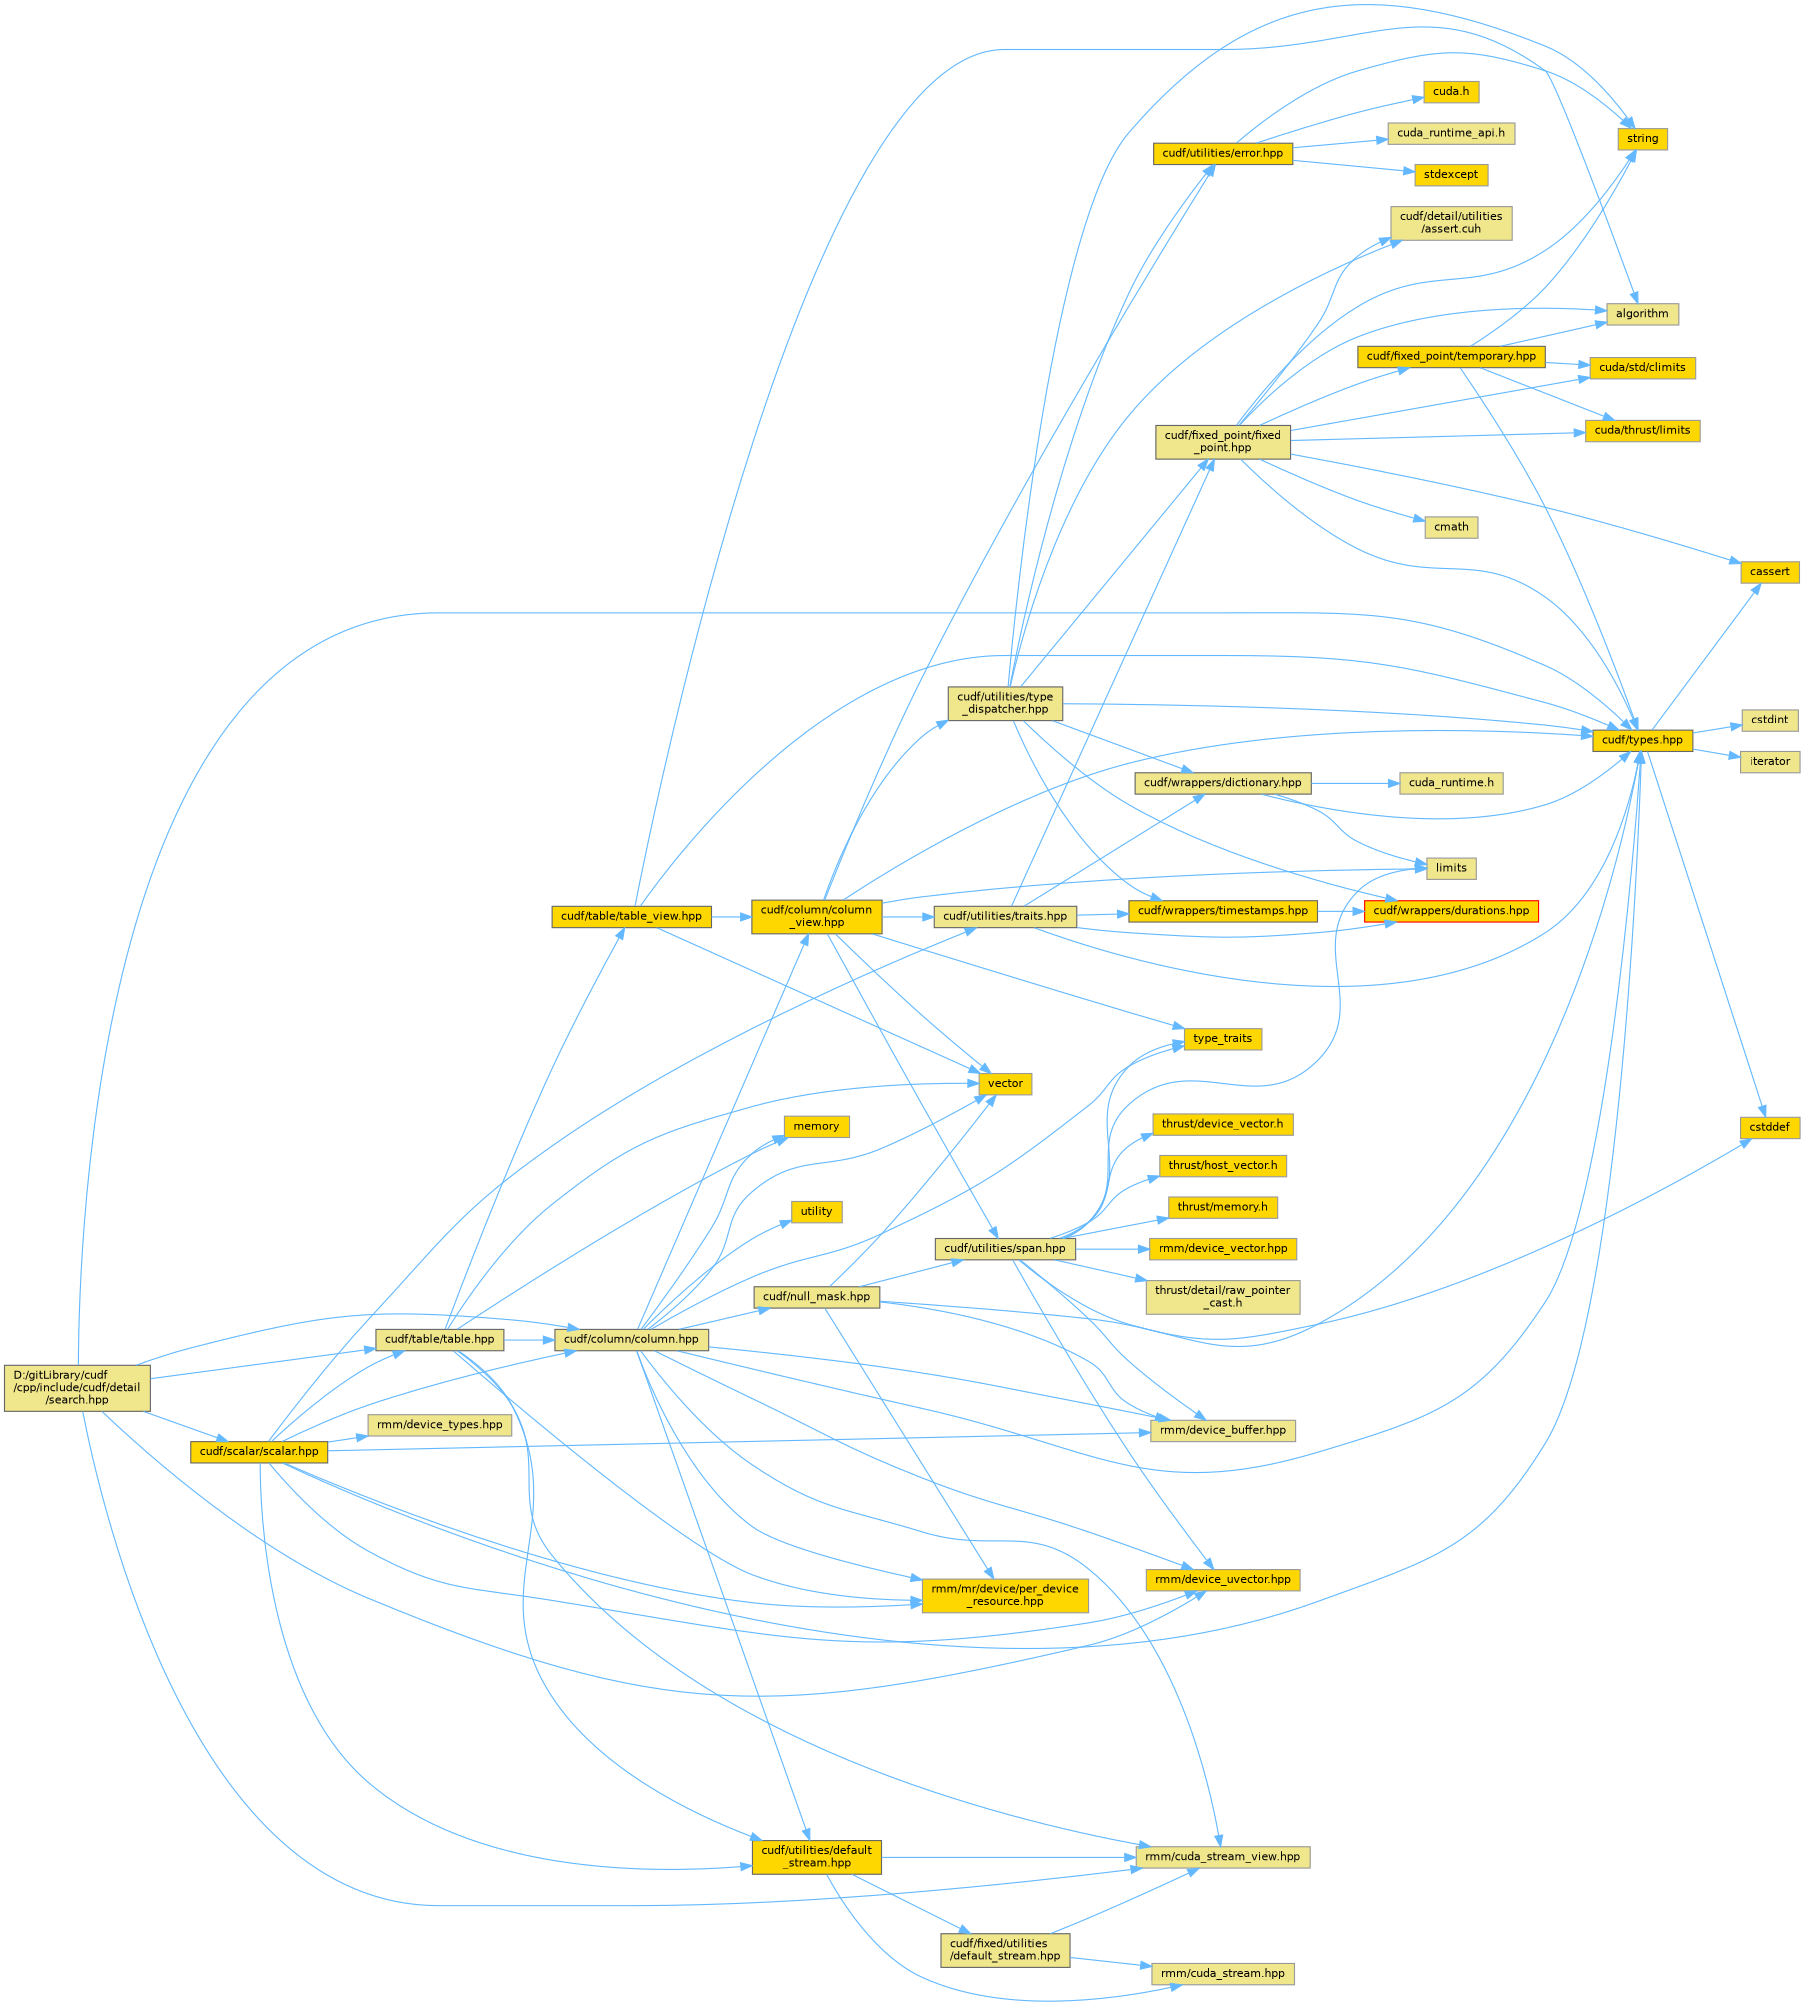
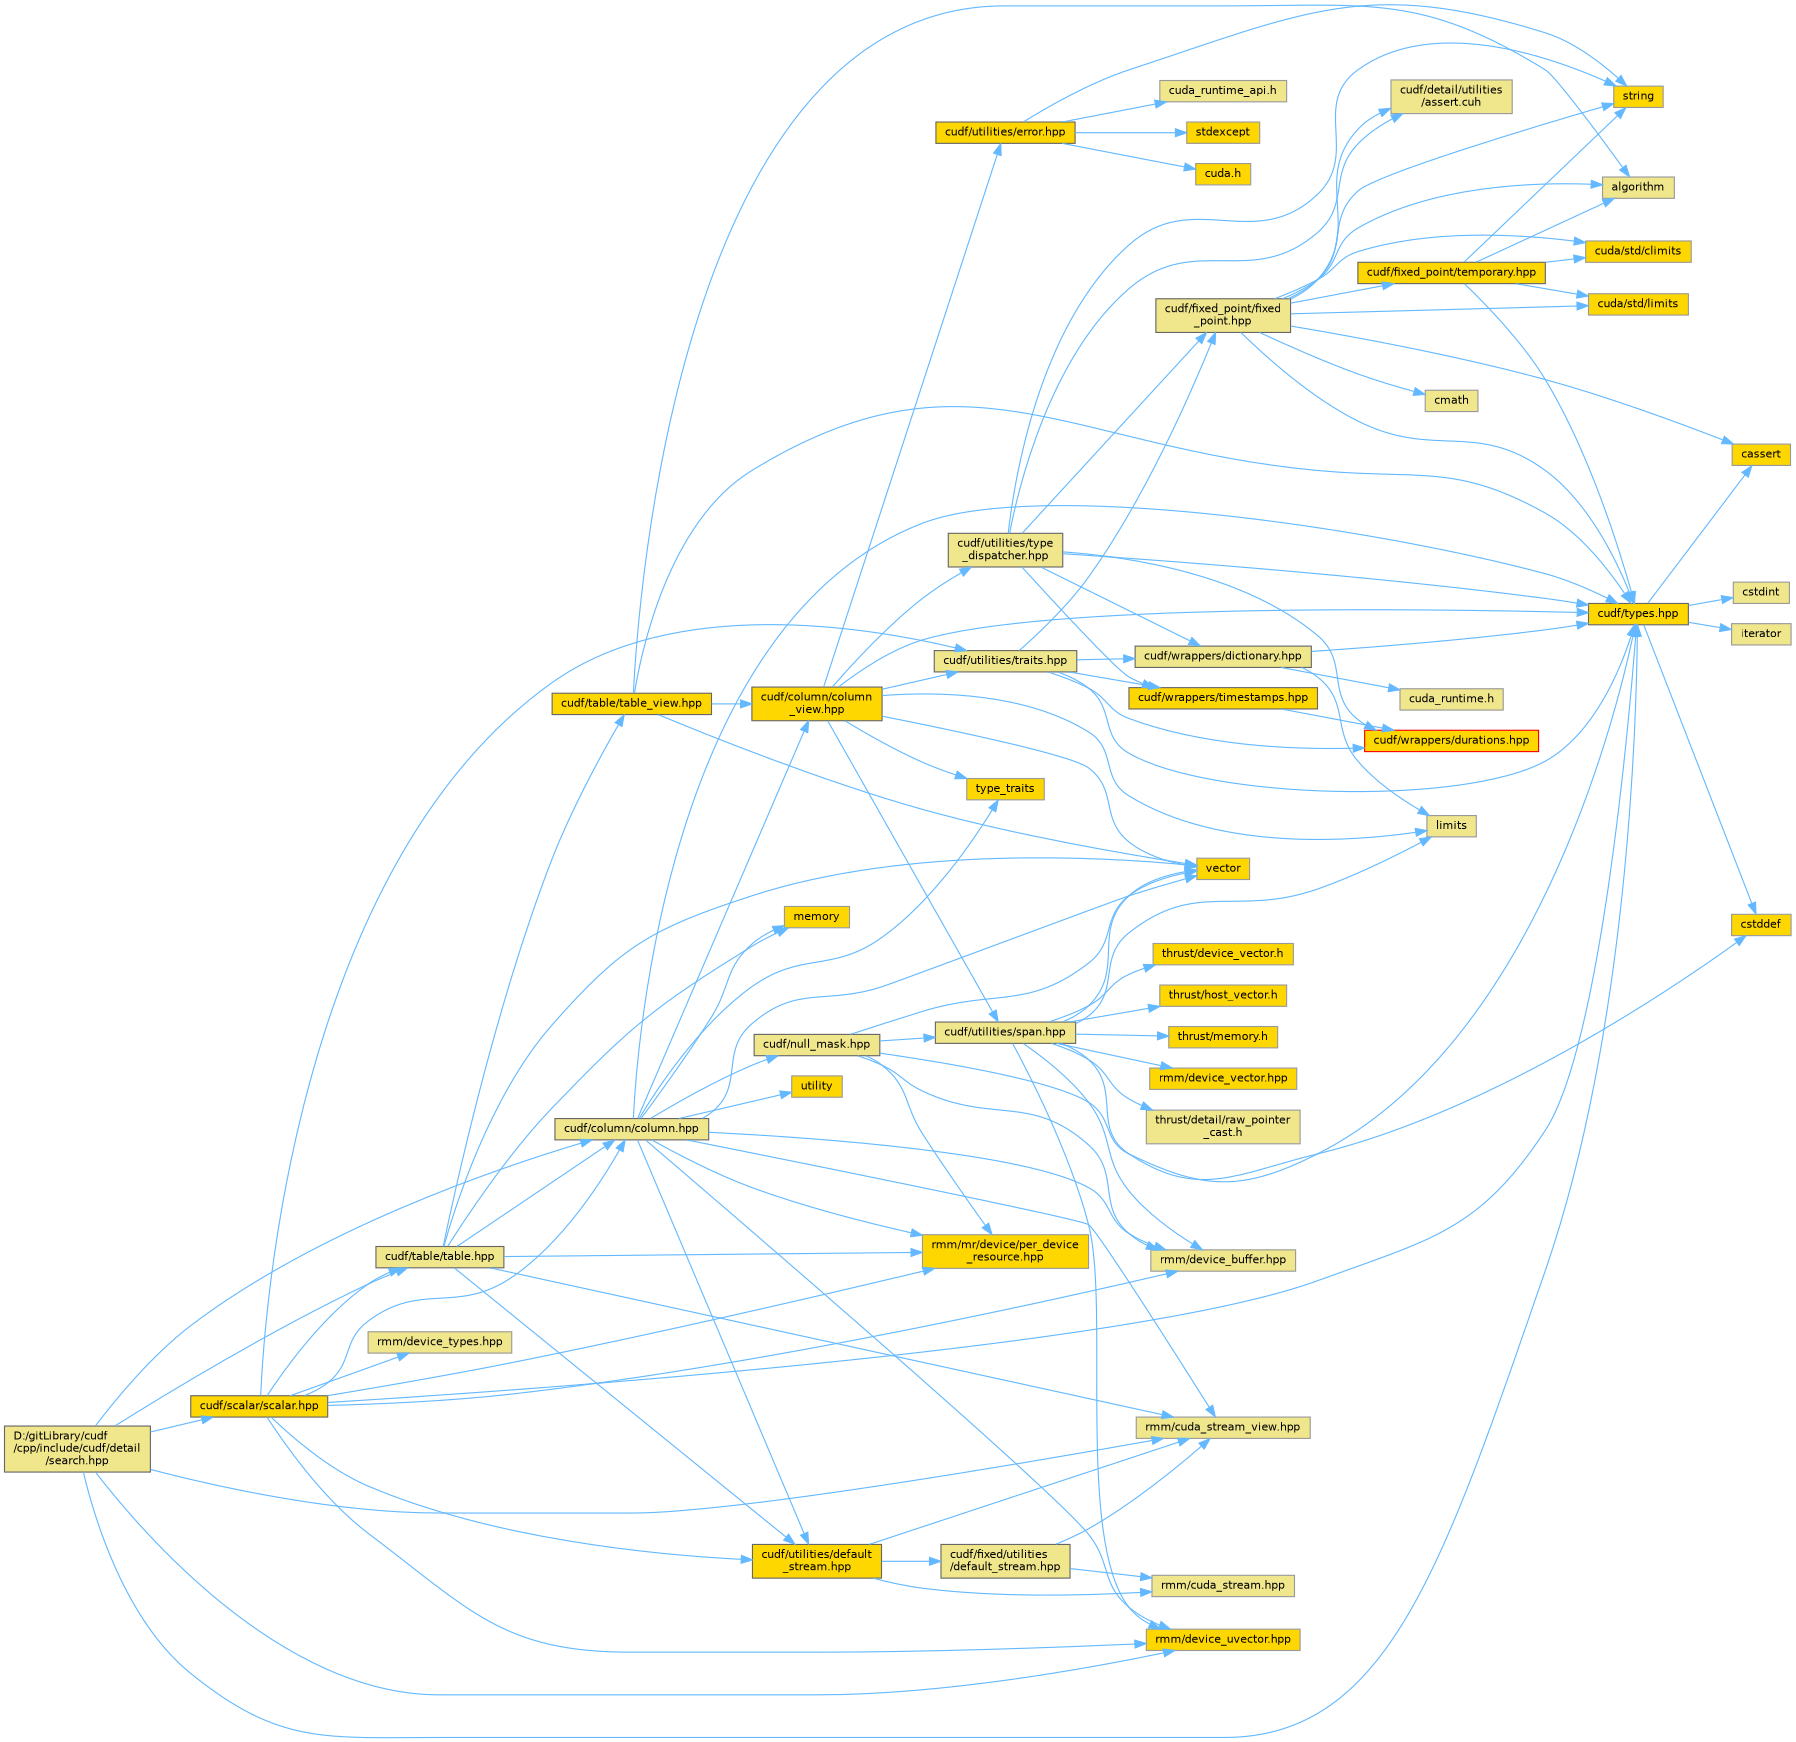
edge "cudf/utilities/type _dispatcher.hpp" -> "cudf/utilities/error.hpp": removed
node "cuda/thrust/limits": label "cuda/thrust/limits" -> "cuda/std/limits"
edge "cudf/utilities/span.hpp" -> "type_traits": now "cudf/utilities/span.hpp" -> "vector"
